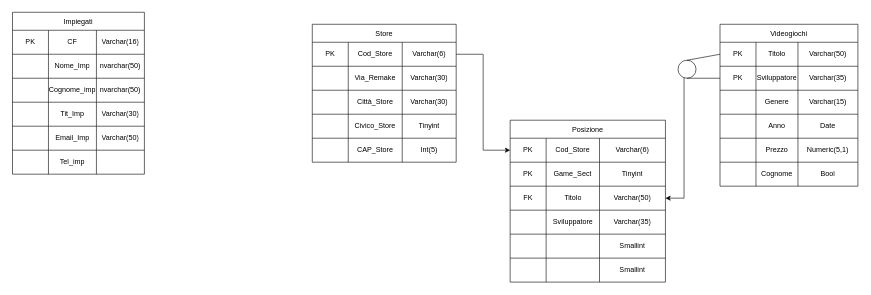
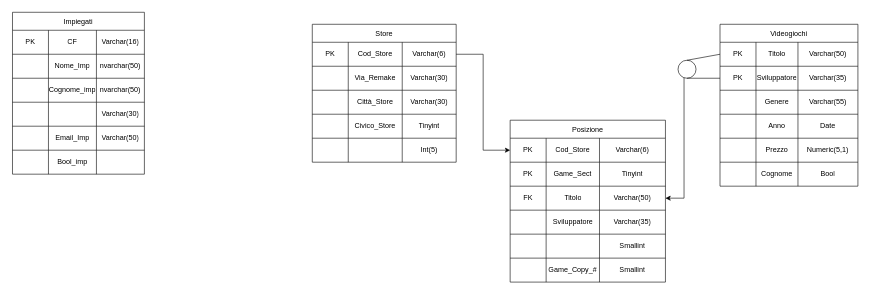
node "Varchar(15)": label "Varchar(15)" -> "Varchar(55)"
node "Tit_Imp": removed
node "CAP_Store": removed
node "Tel_imp": label "Tel_imp" -> "Bool_imp"
node "Game_Copy_#": added
